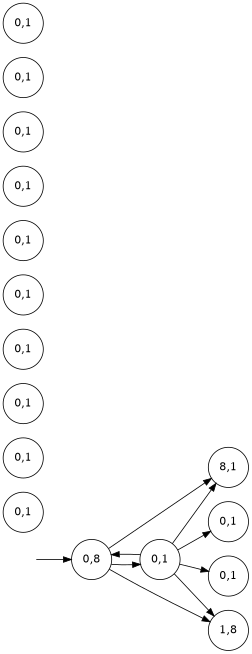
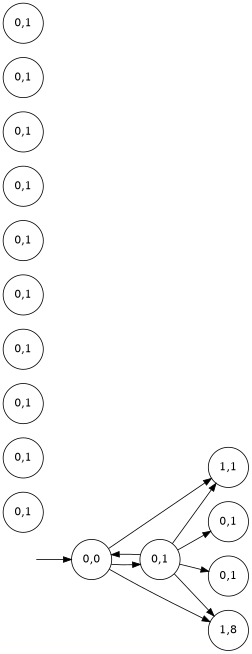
node "8,1": label "8,1" -> "1,1"
node "0,8": label "0,8" -> "0,0"
